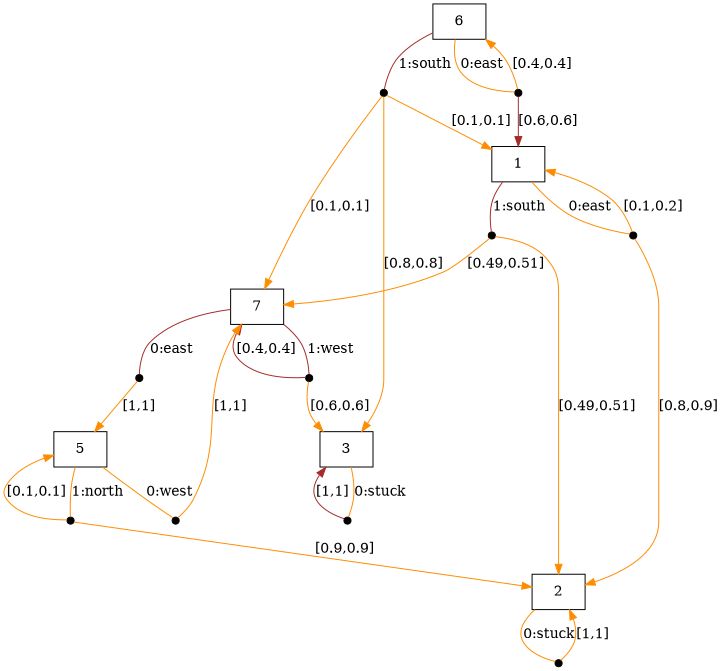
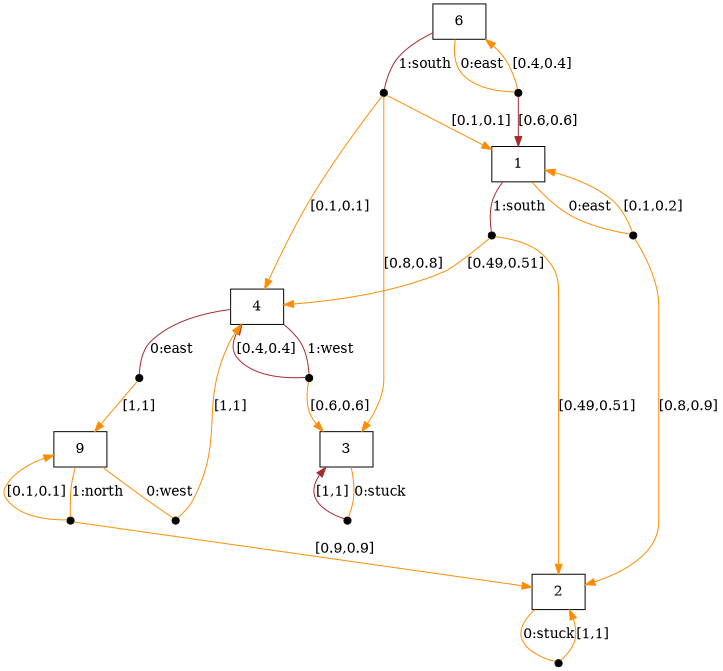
node "7": label "7" -> "4"
node "5": label "5" -> "9"
